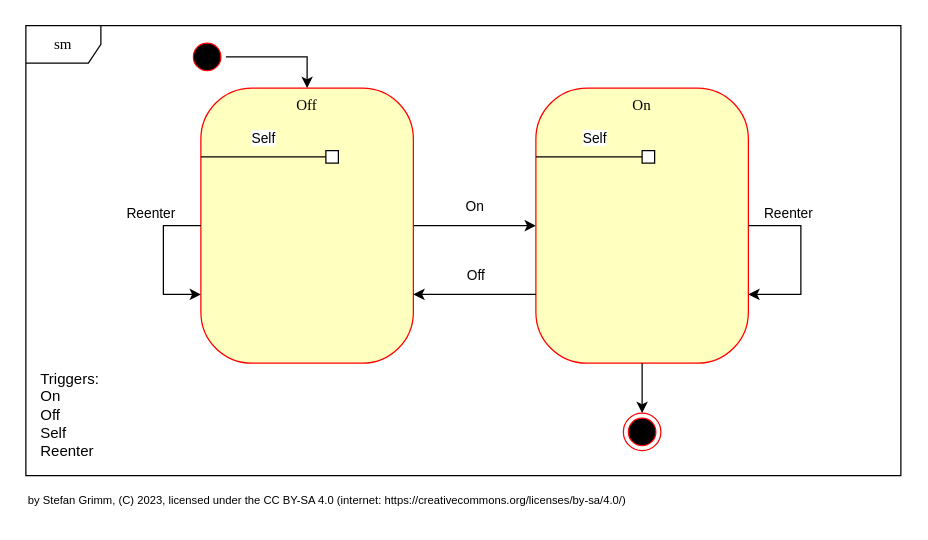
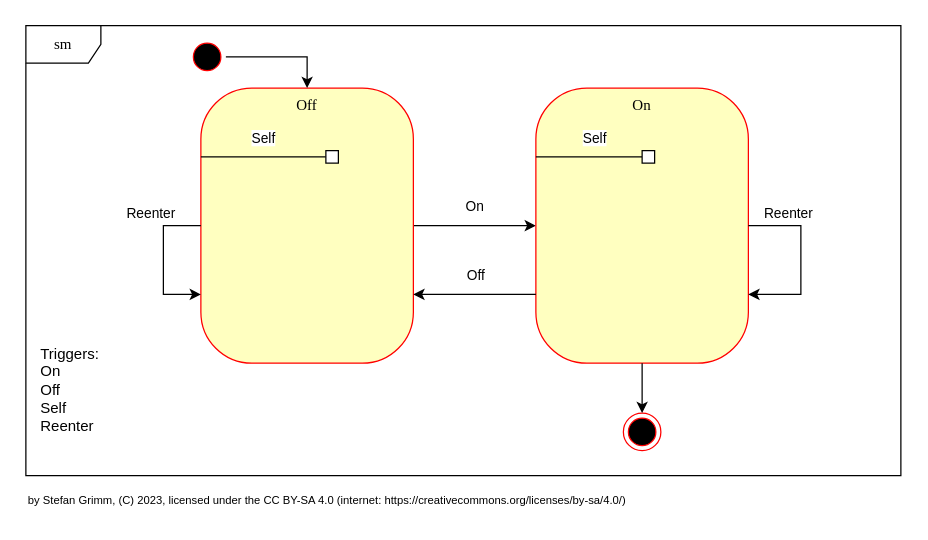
node "Triggers: On Off Self Reenter": moved (101, 394) -> (101, 369)
